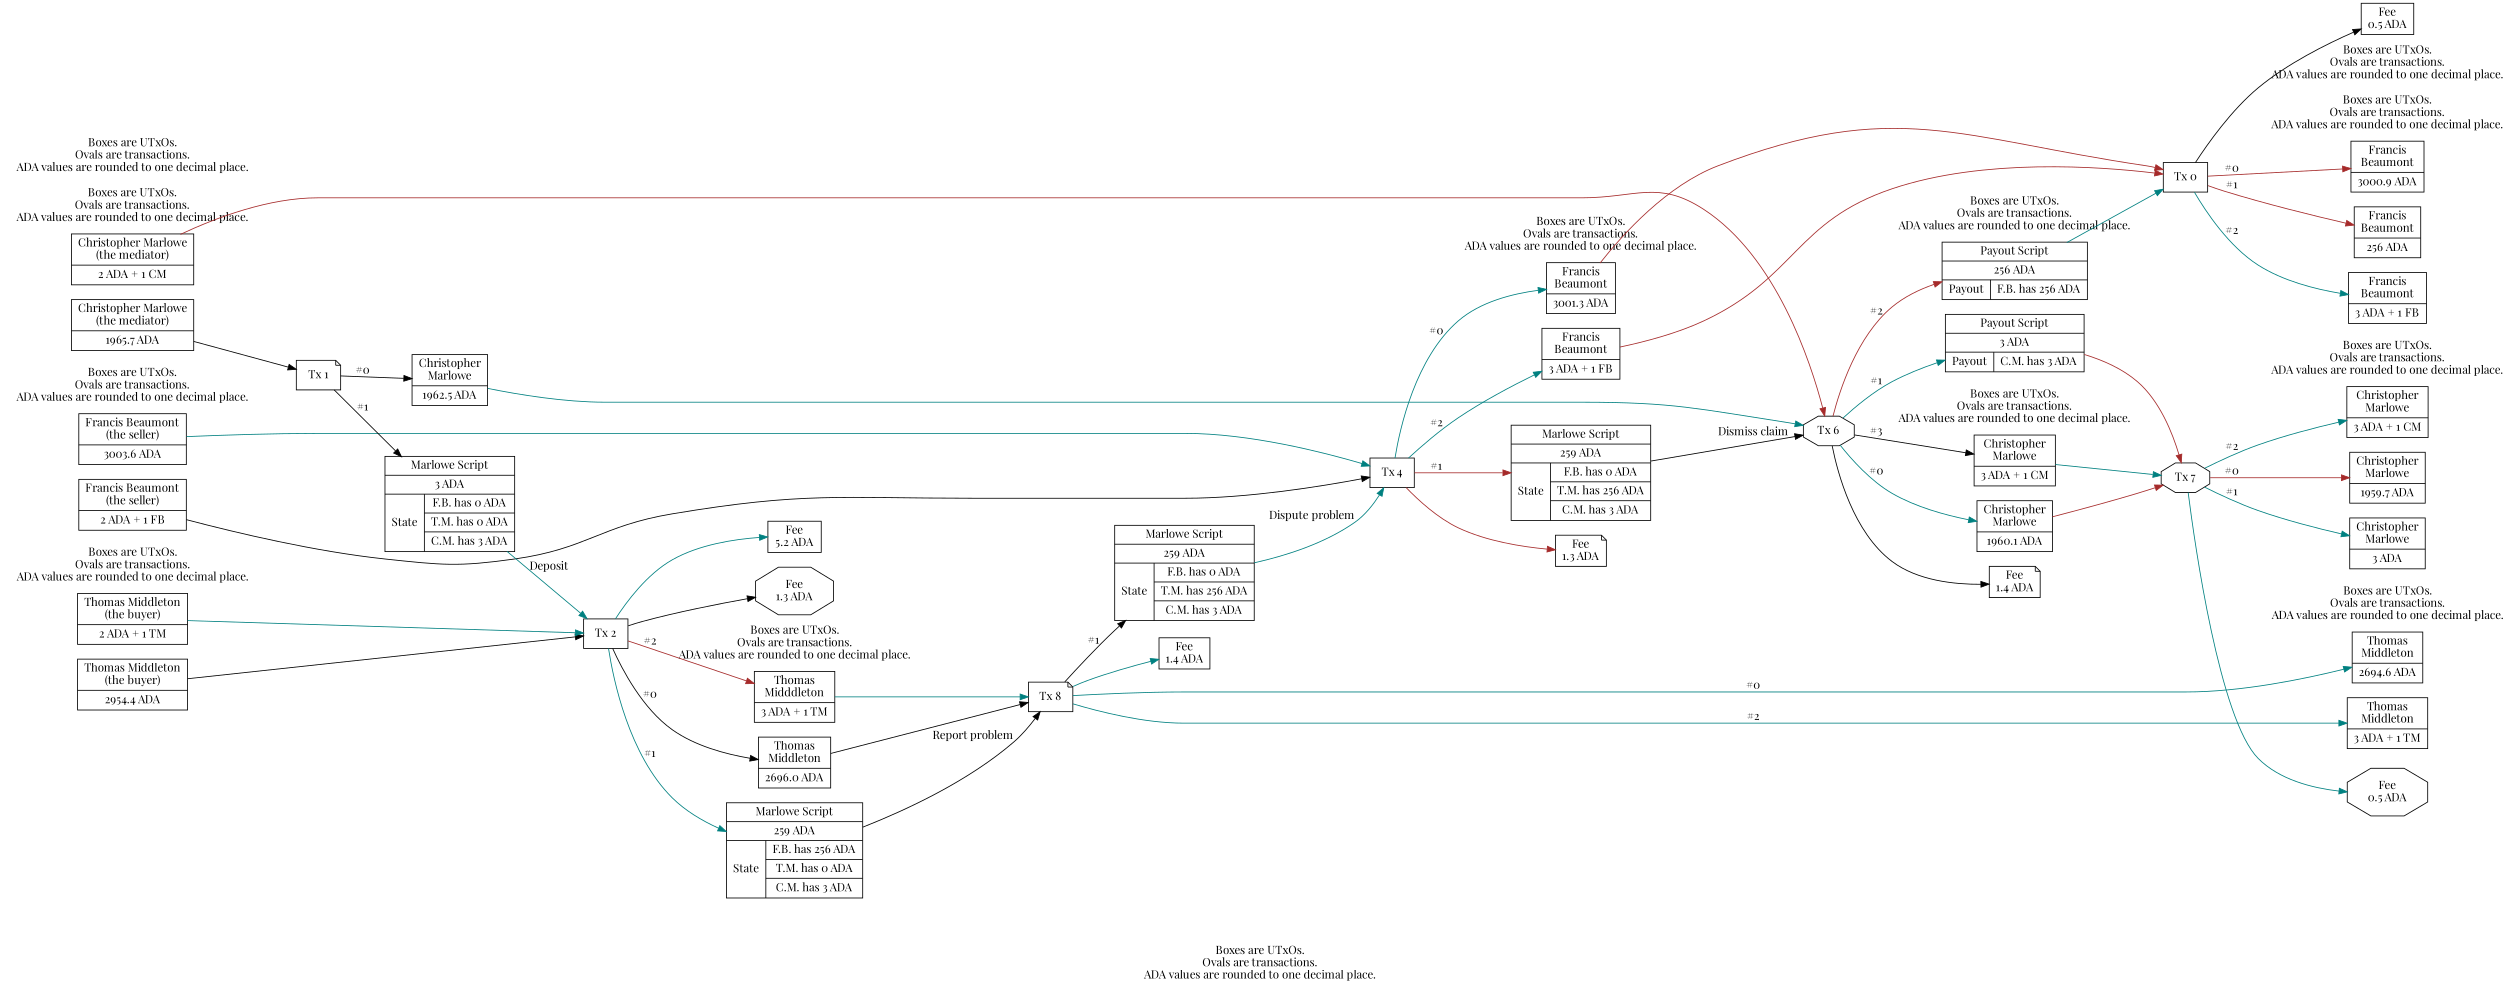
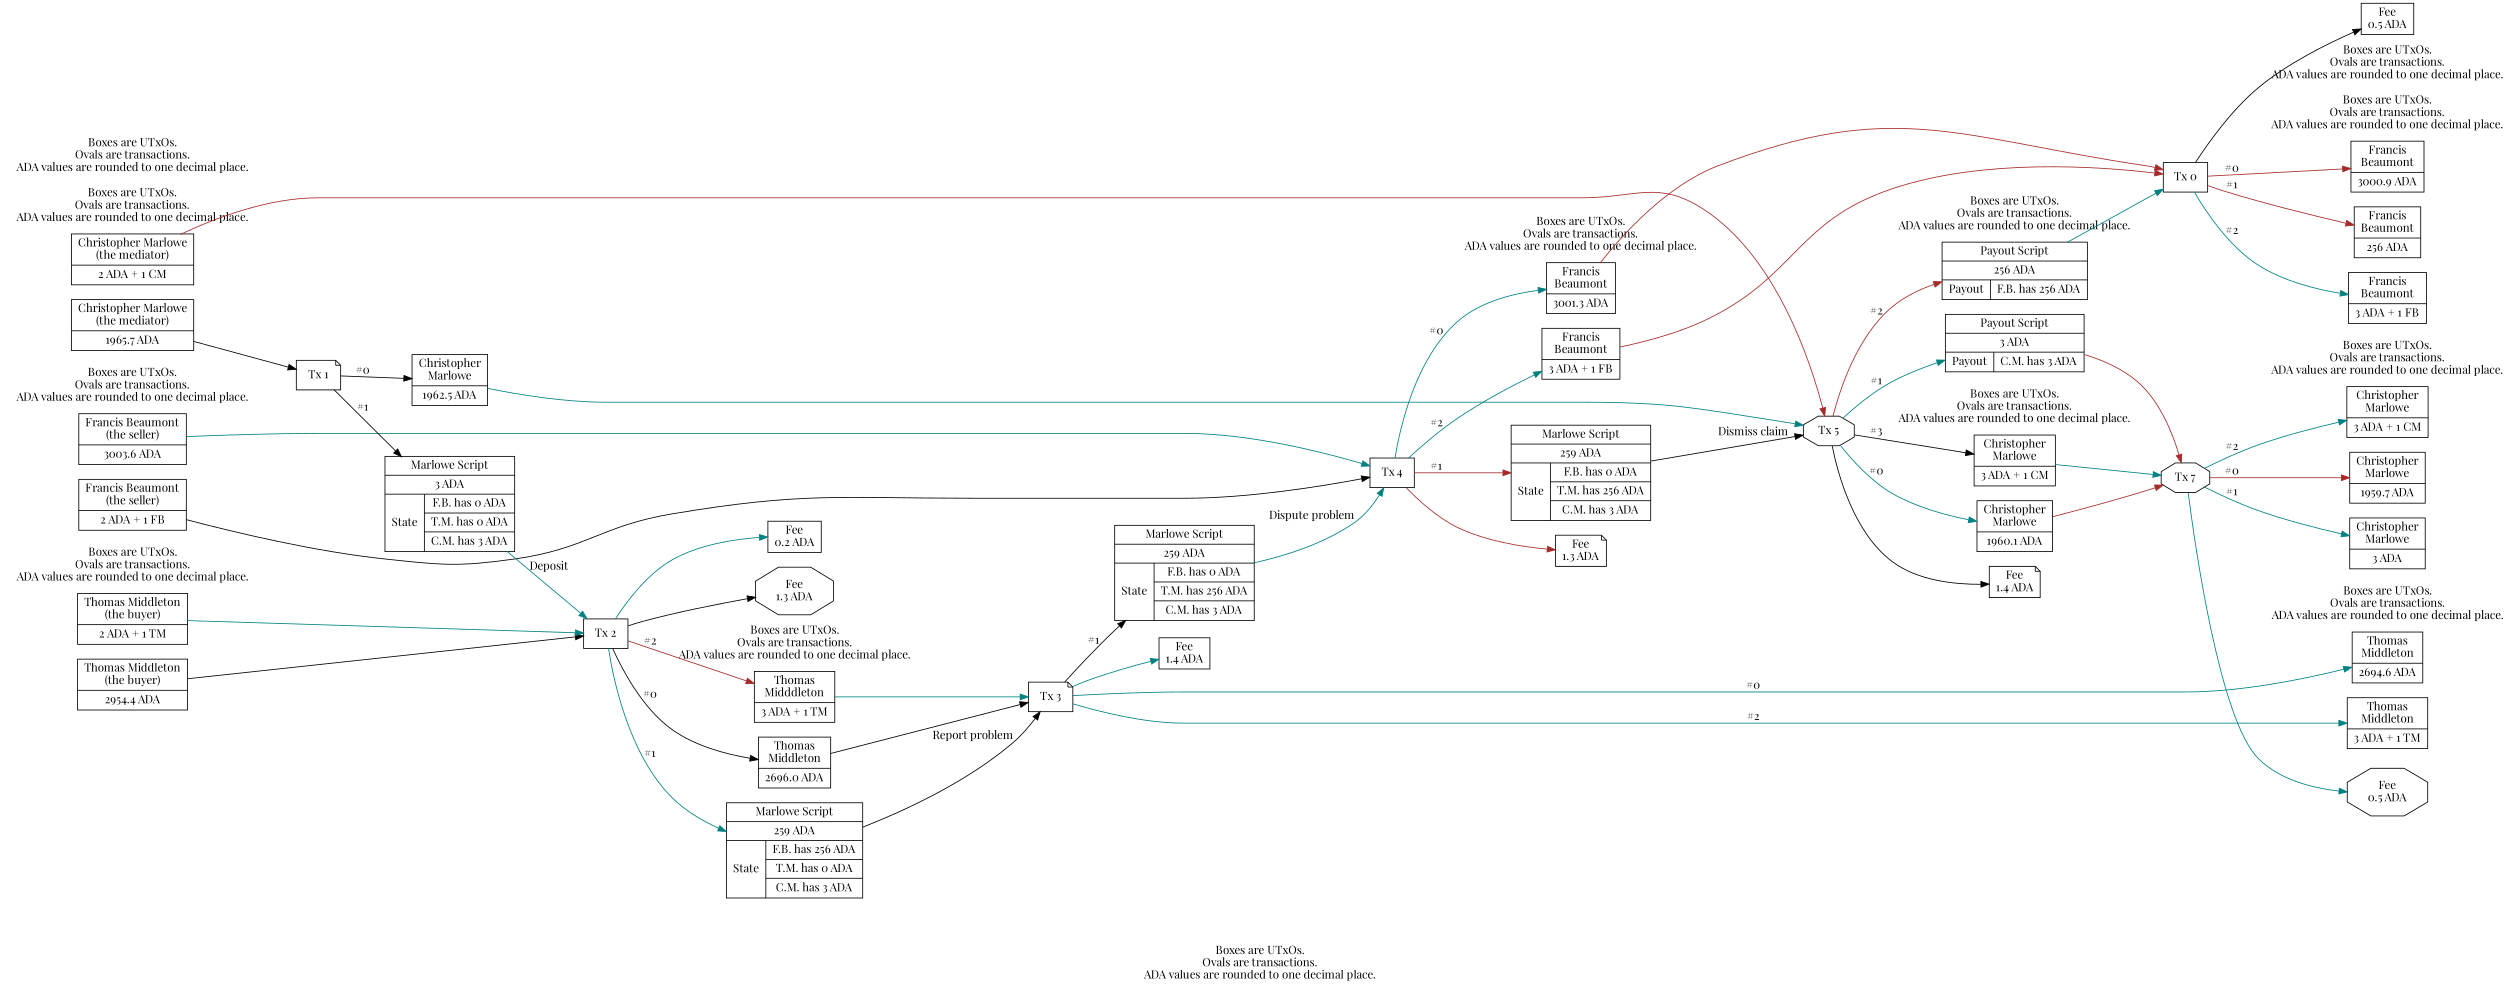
node "Tx 6": label "Tx 6" -> "Tx 5"
node "Fee 5.2 ADA": label "Fee 5.2 ADA" -> "Fee 0.2 ADA"
node "Tx 8": label "Tx 8" -> "Tx 3"
